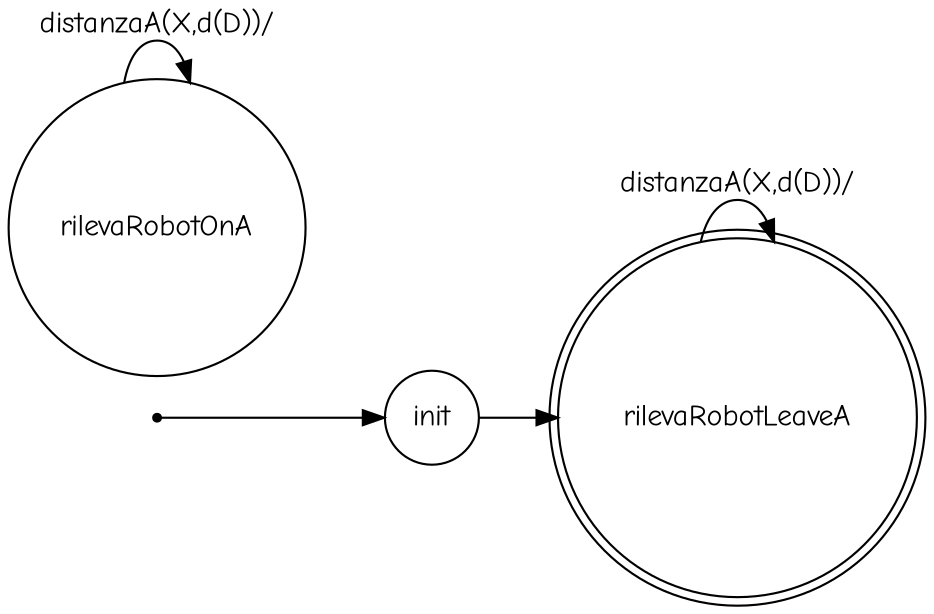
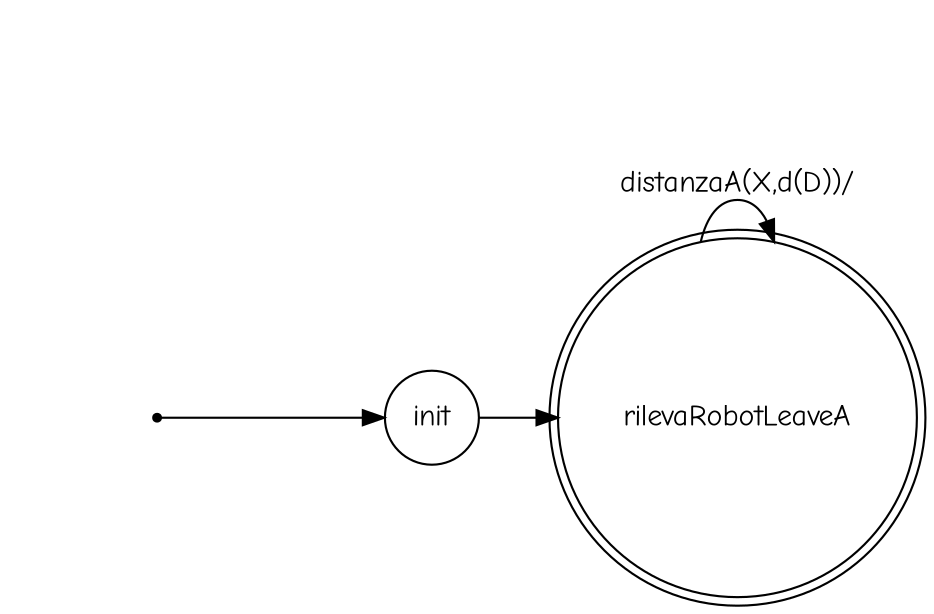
node "rilevaRobotOnA": removed
